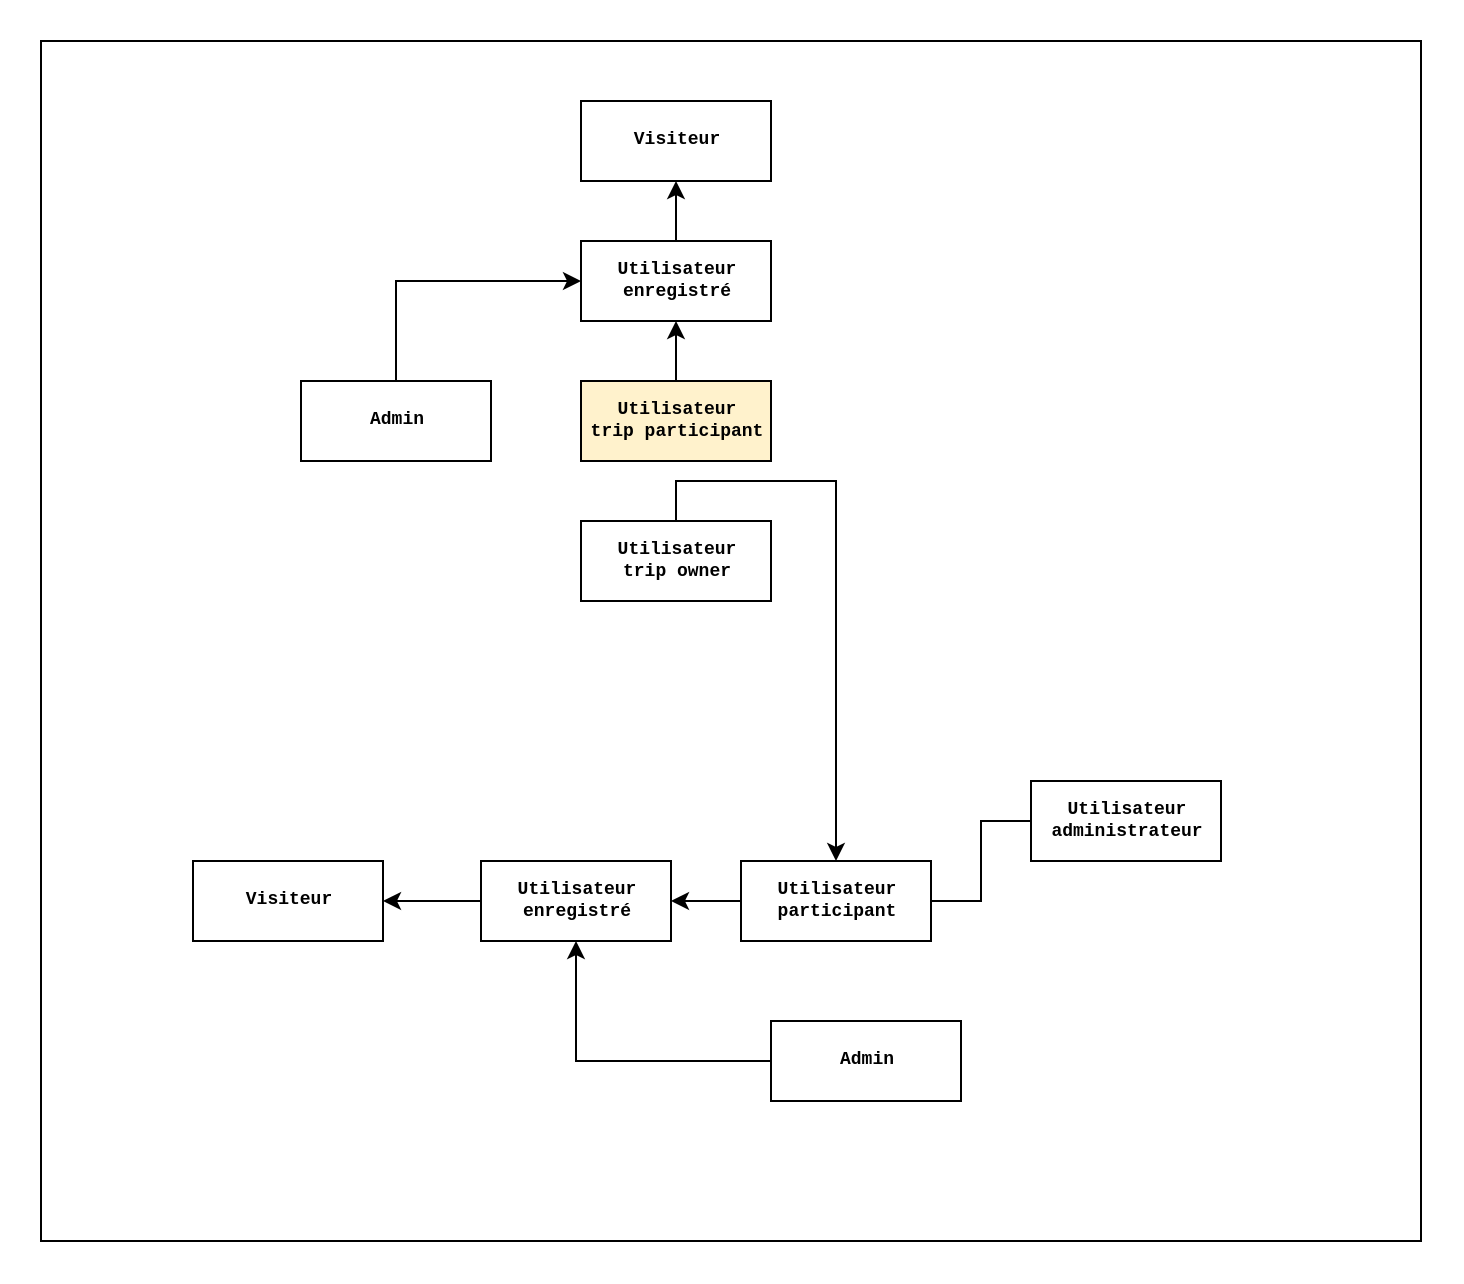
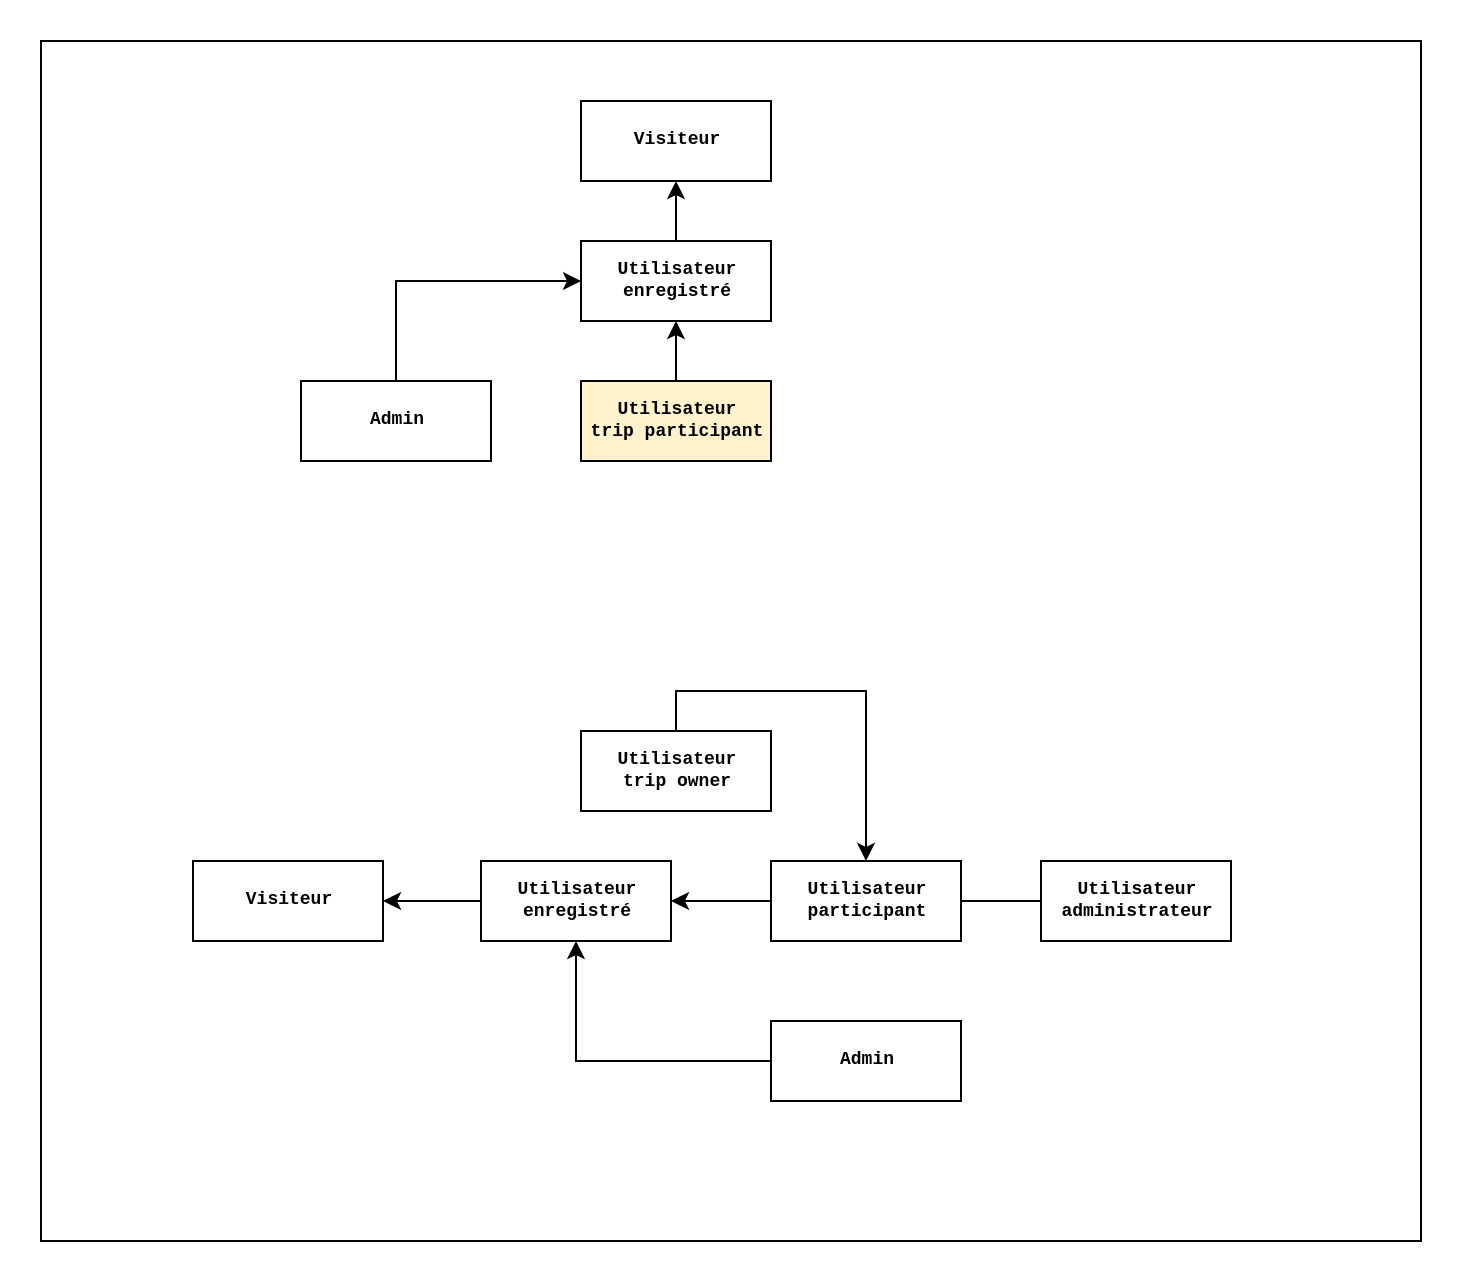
node "Utilisateur trip owner": moved (676, 561) -> (676, 771)
node "Utilisateur administrateur": moved (1126, 821) -> (1136, 901)
node "Utilisateur participant": moved (836, 901) -> (866, 901)
